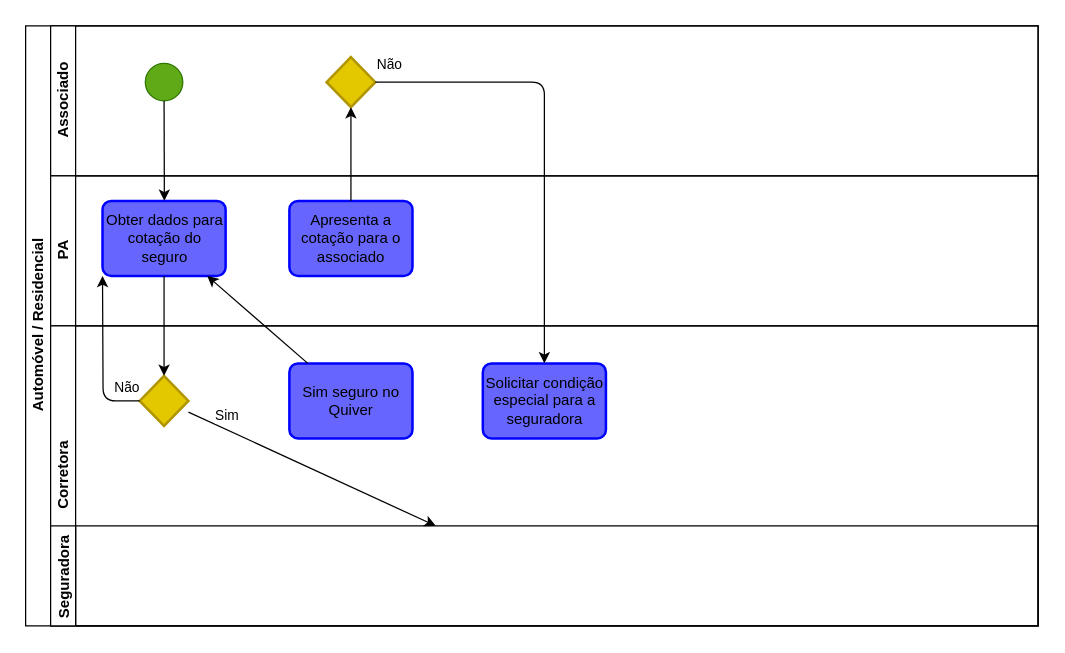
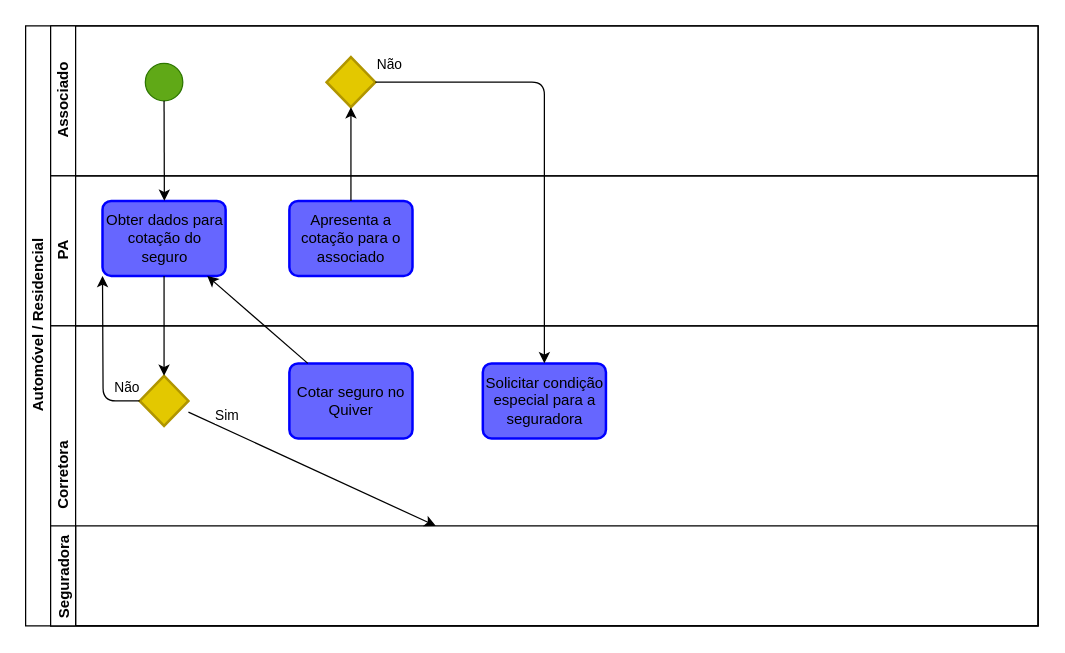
node "Sim seguro no Quiver": label "Sim seguro no Quiver" -> "Cotar seguro no Quiver"
